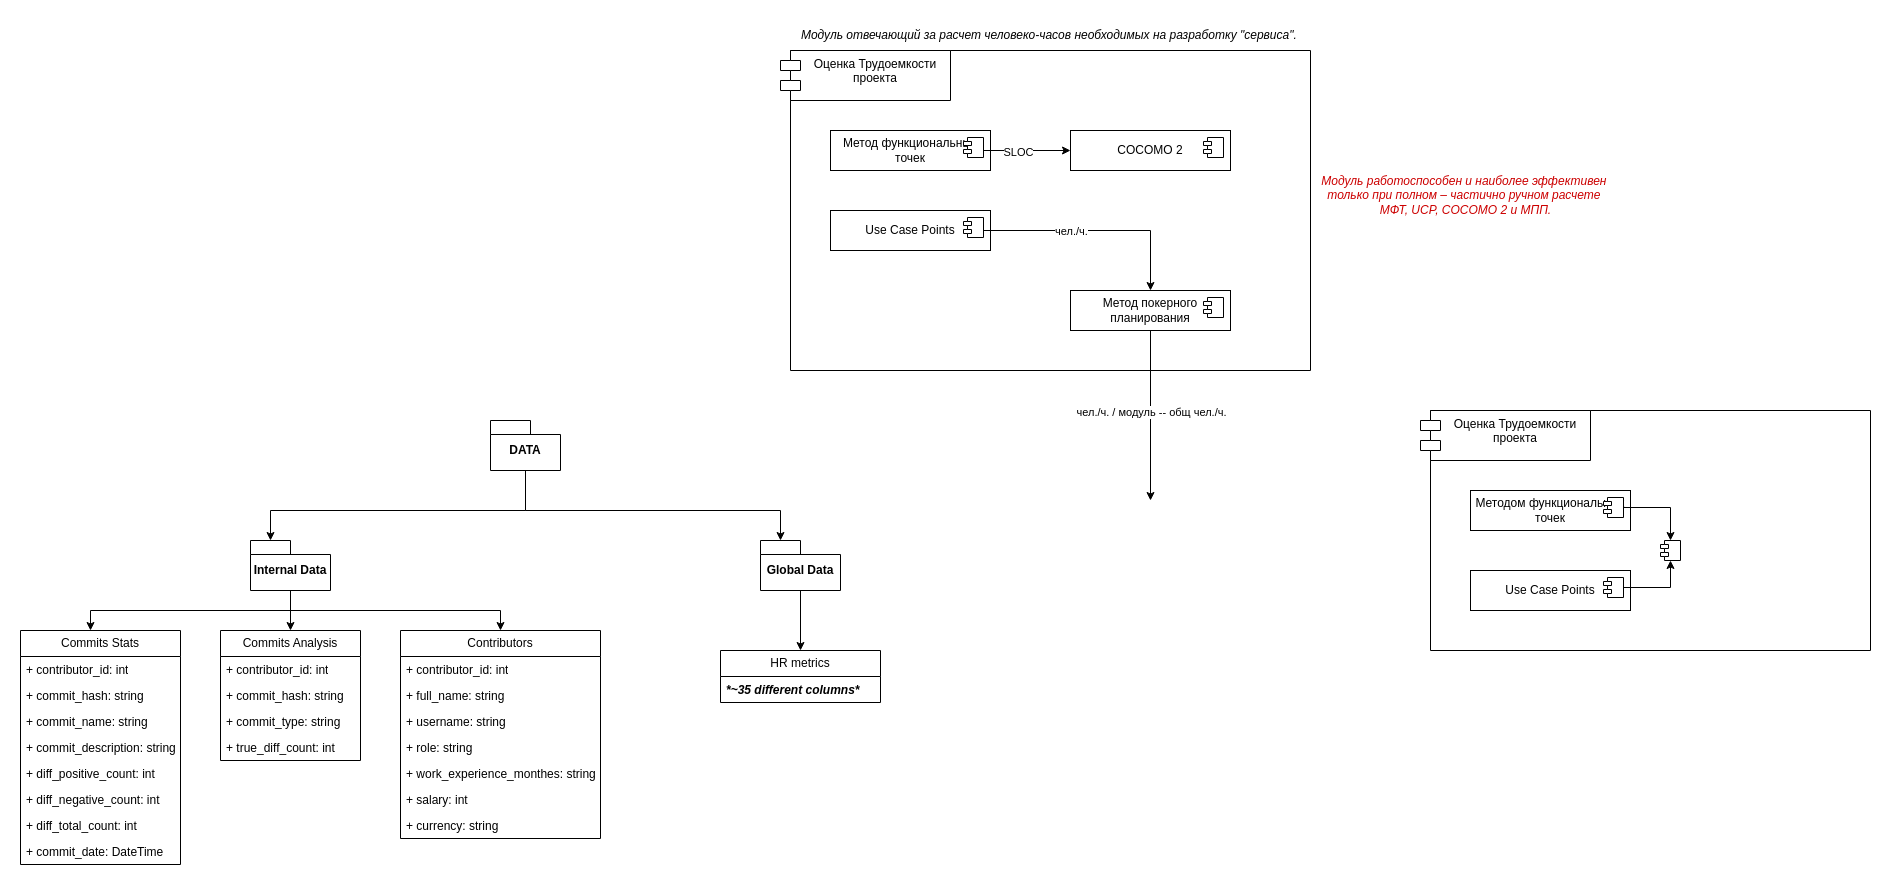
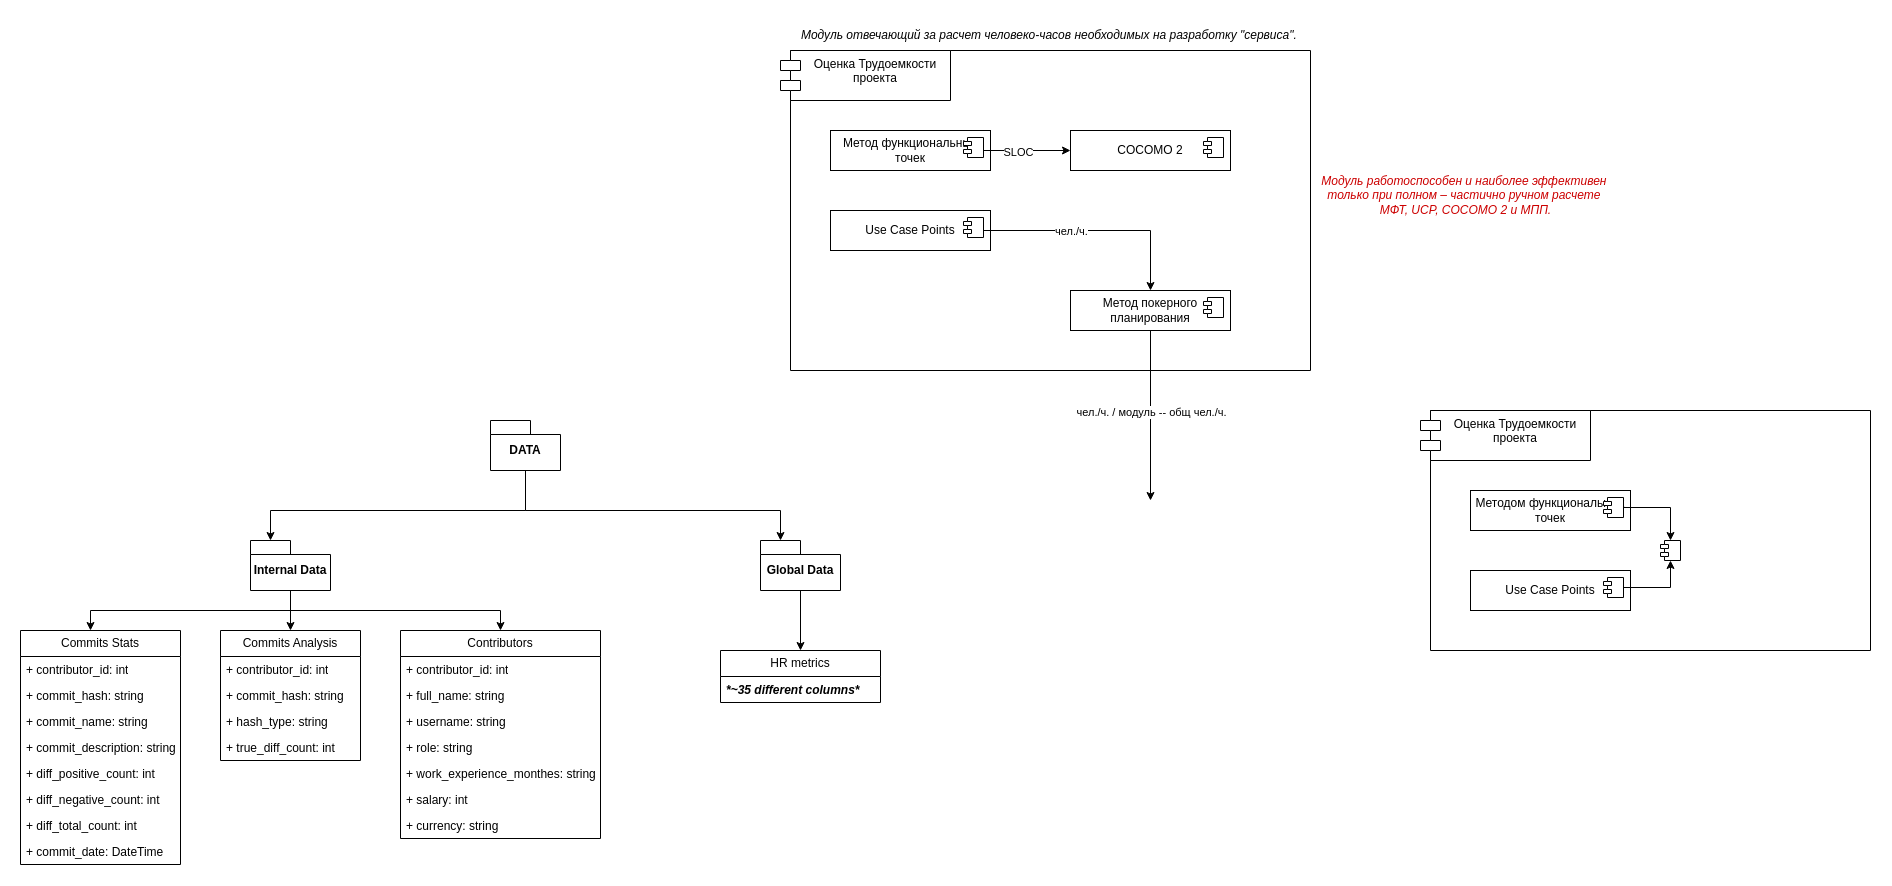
node "+ commit_type: string": label "+ commit_type: string" -> "+ hash_type: string"
